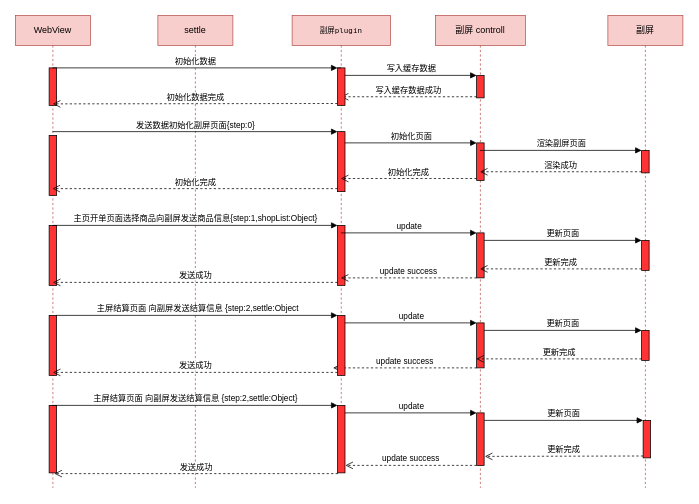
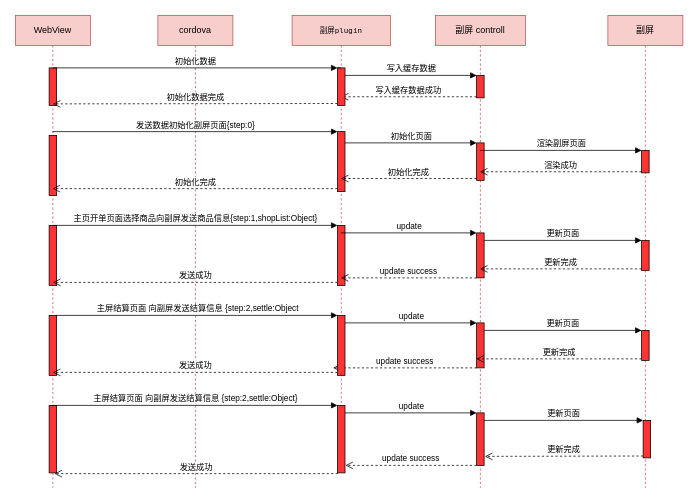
node "settle": label "settle" -> "cordova"
